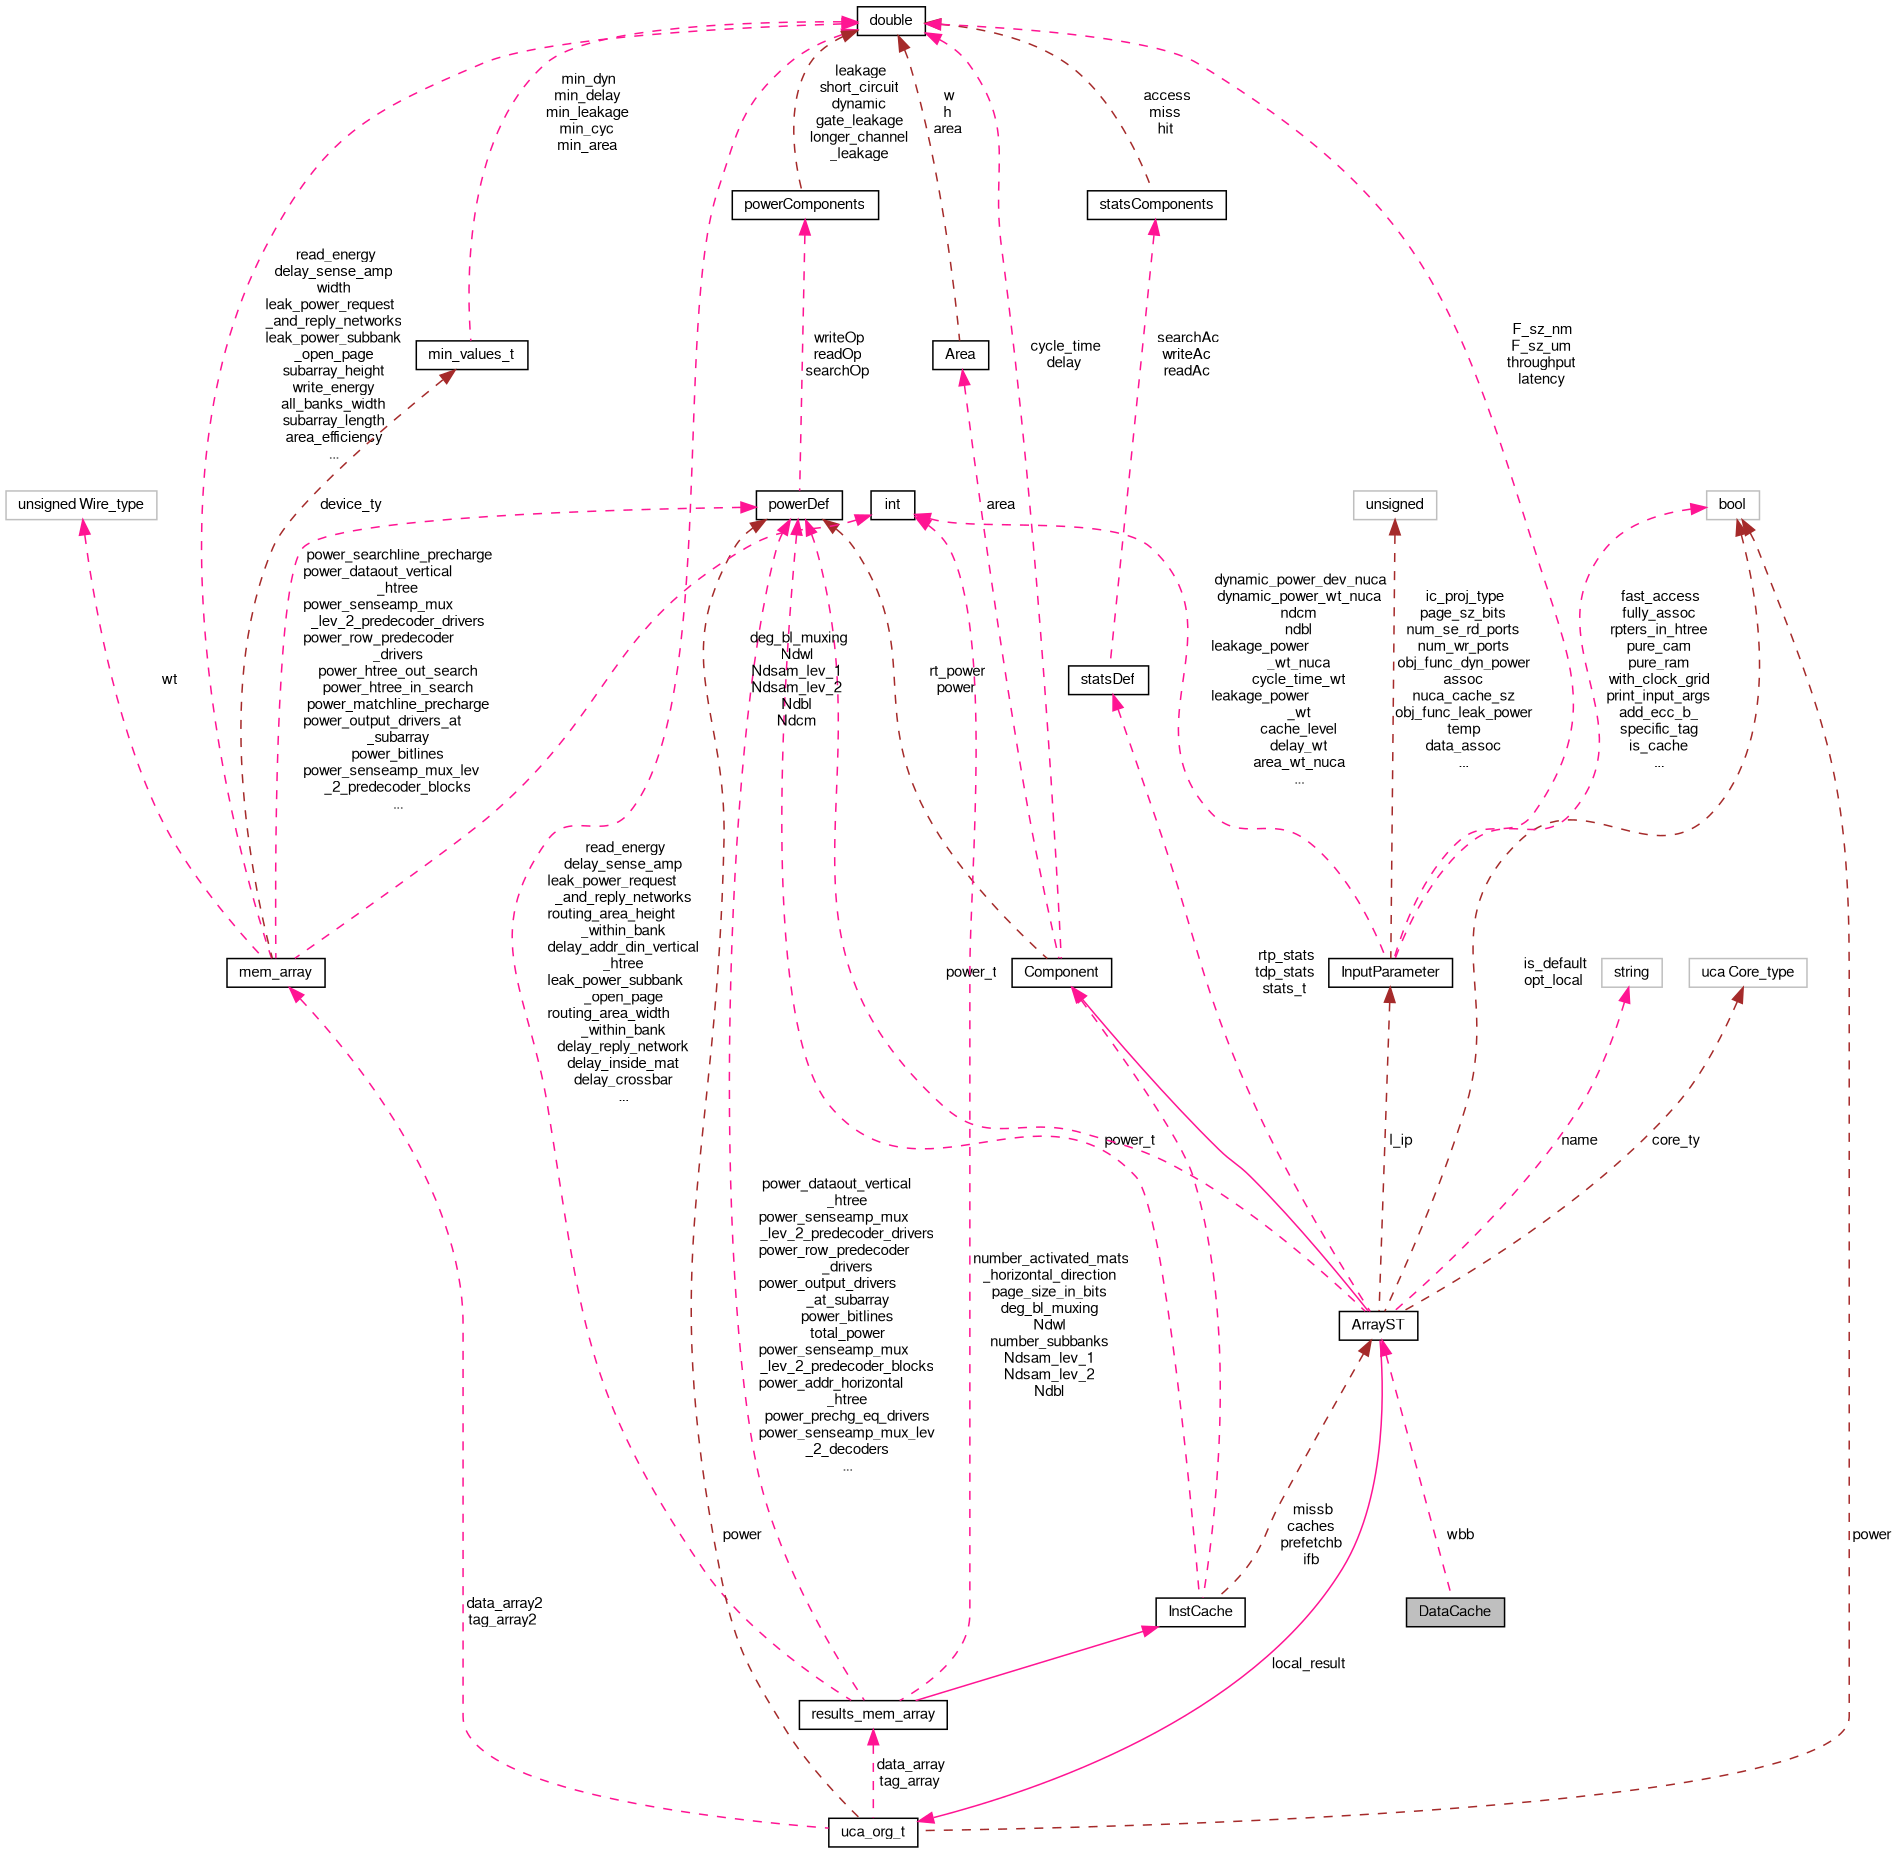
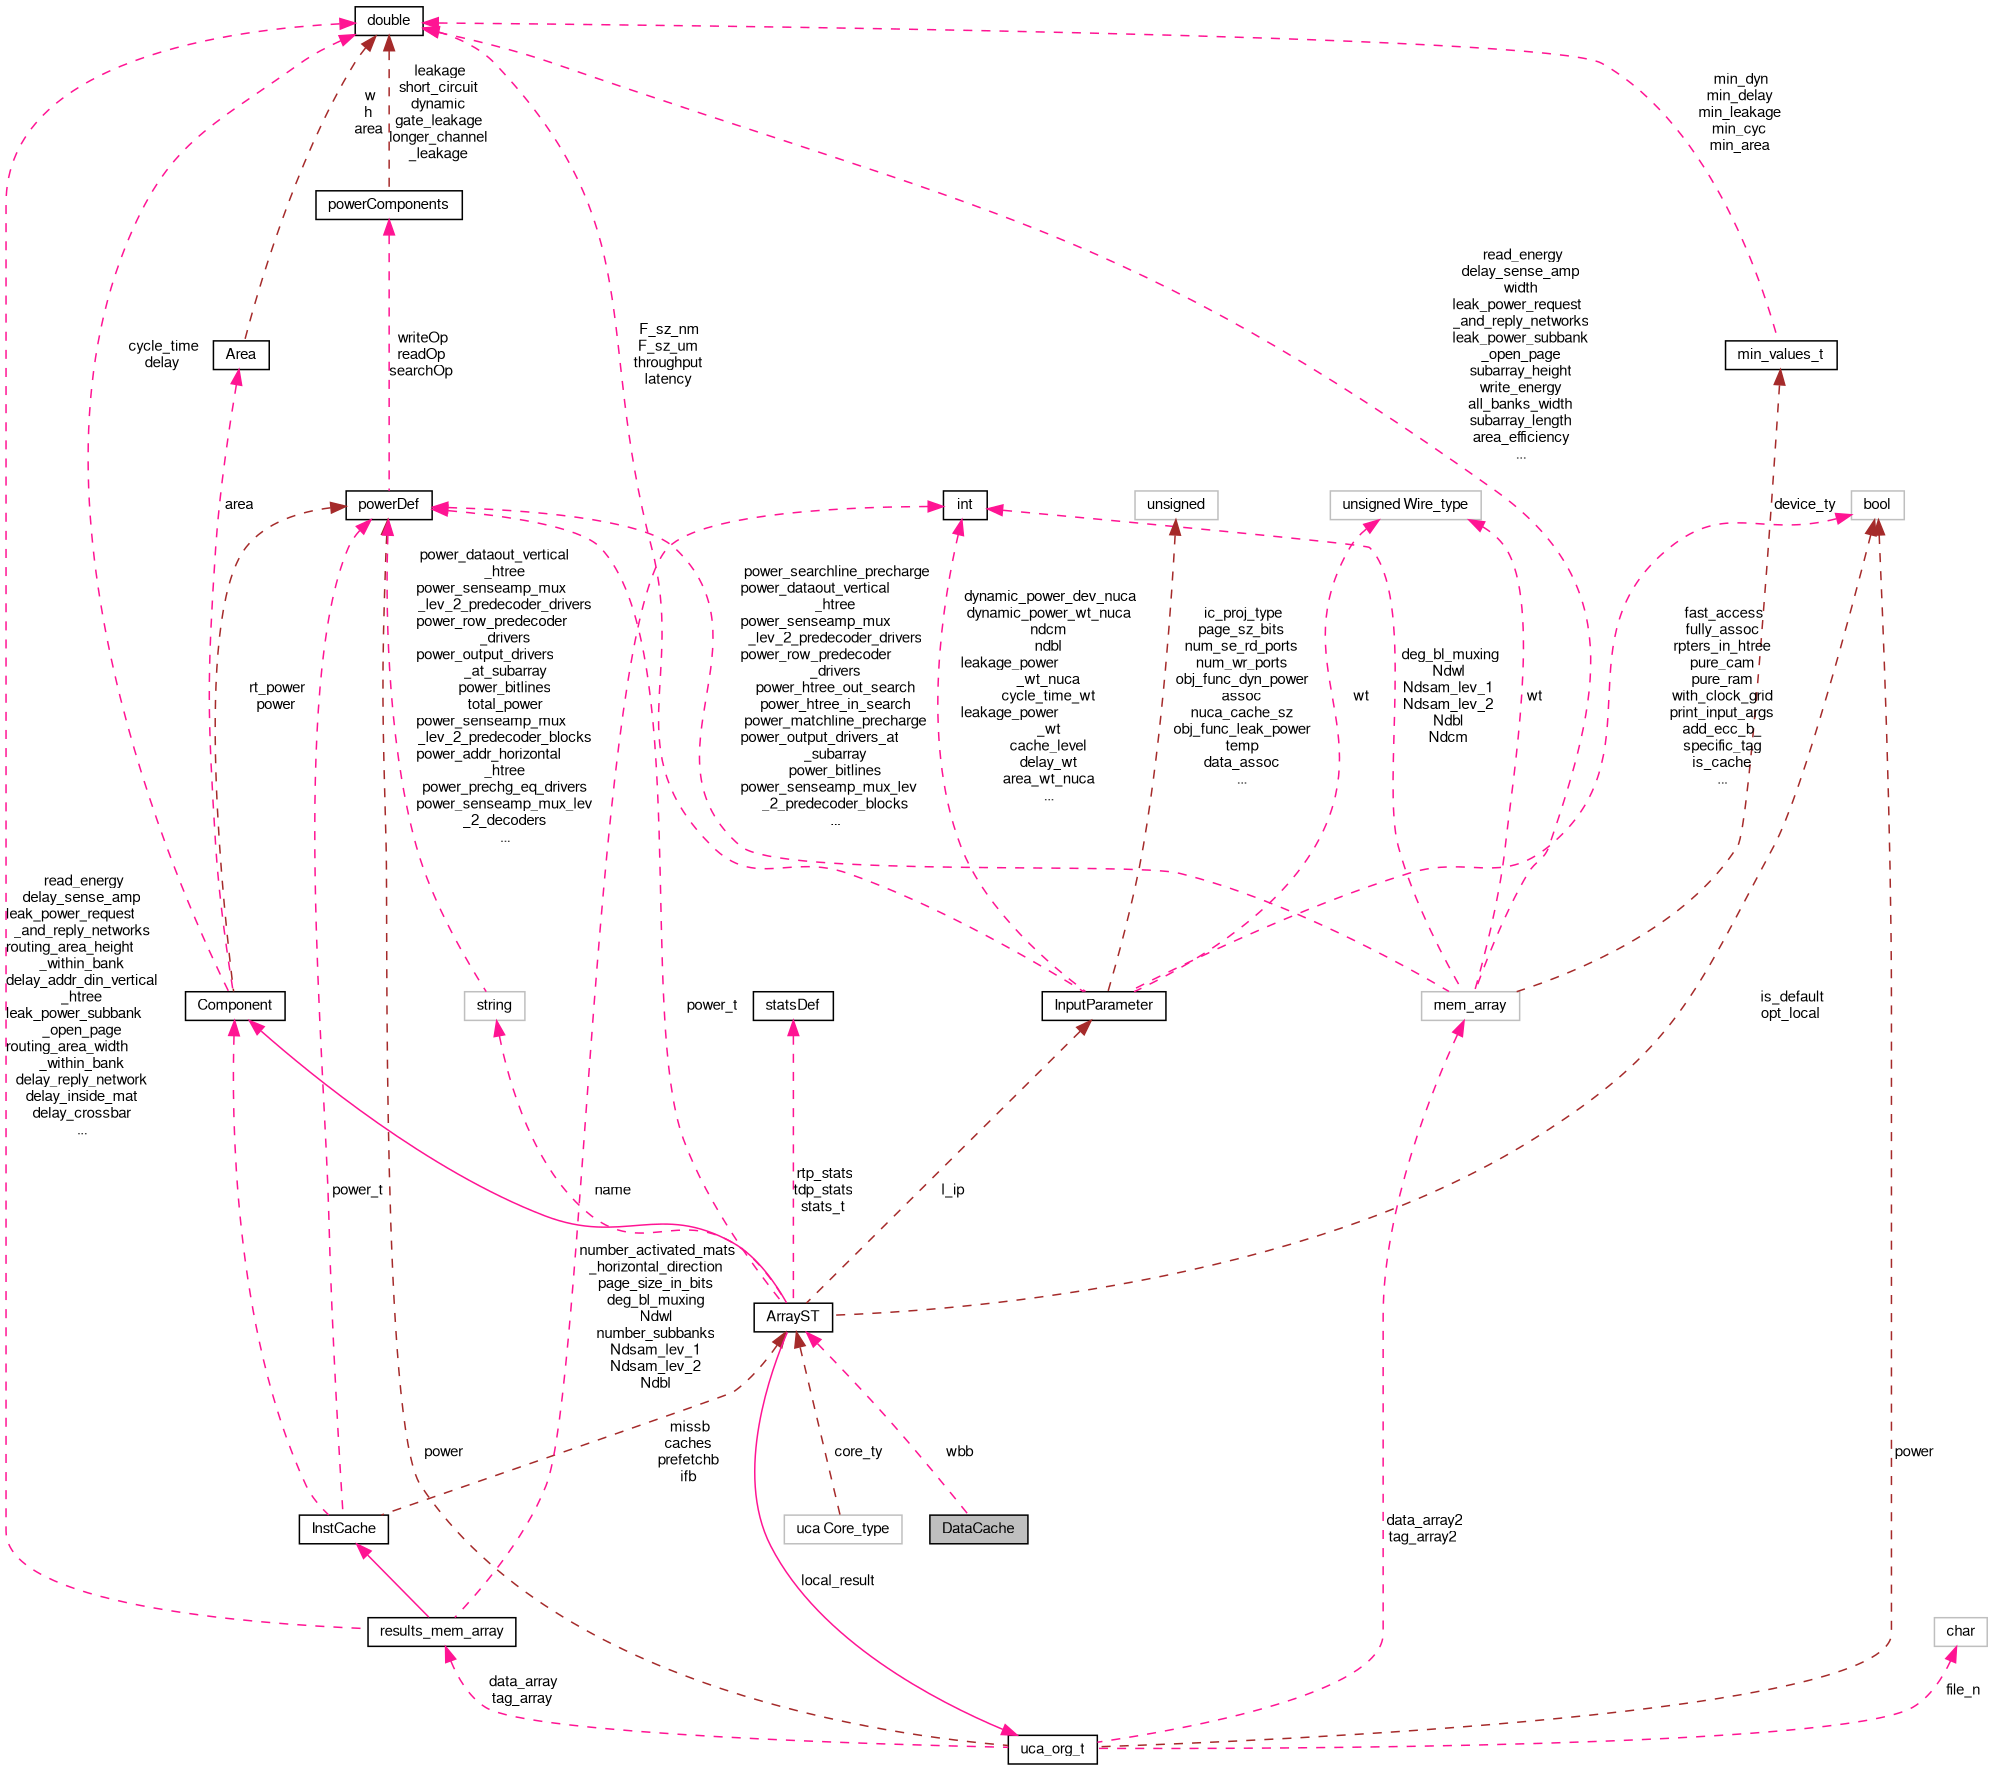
node "statsComponents": removed
edge "InputParameter" -> "unsigned Wire_type": added, label "wt"
node "mem_array": color black -> grey75
edge "results_mem_array" -> "powerDef": now "string" -> "powerDef"
edge "ArrayST" -> "uca Core_type": reversed
node "char": added
